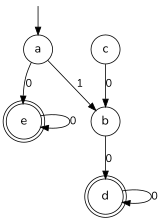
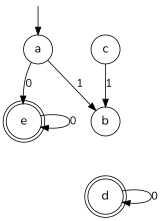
edge "c" -> "b": label "0" -> "1"
edge "b" -> "d": removed, label "0"
